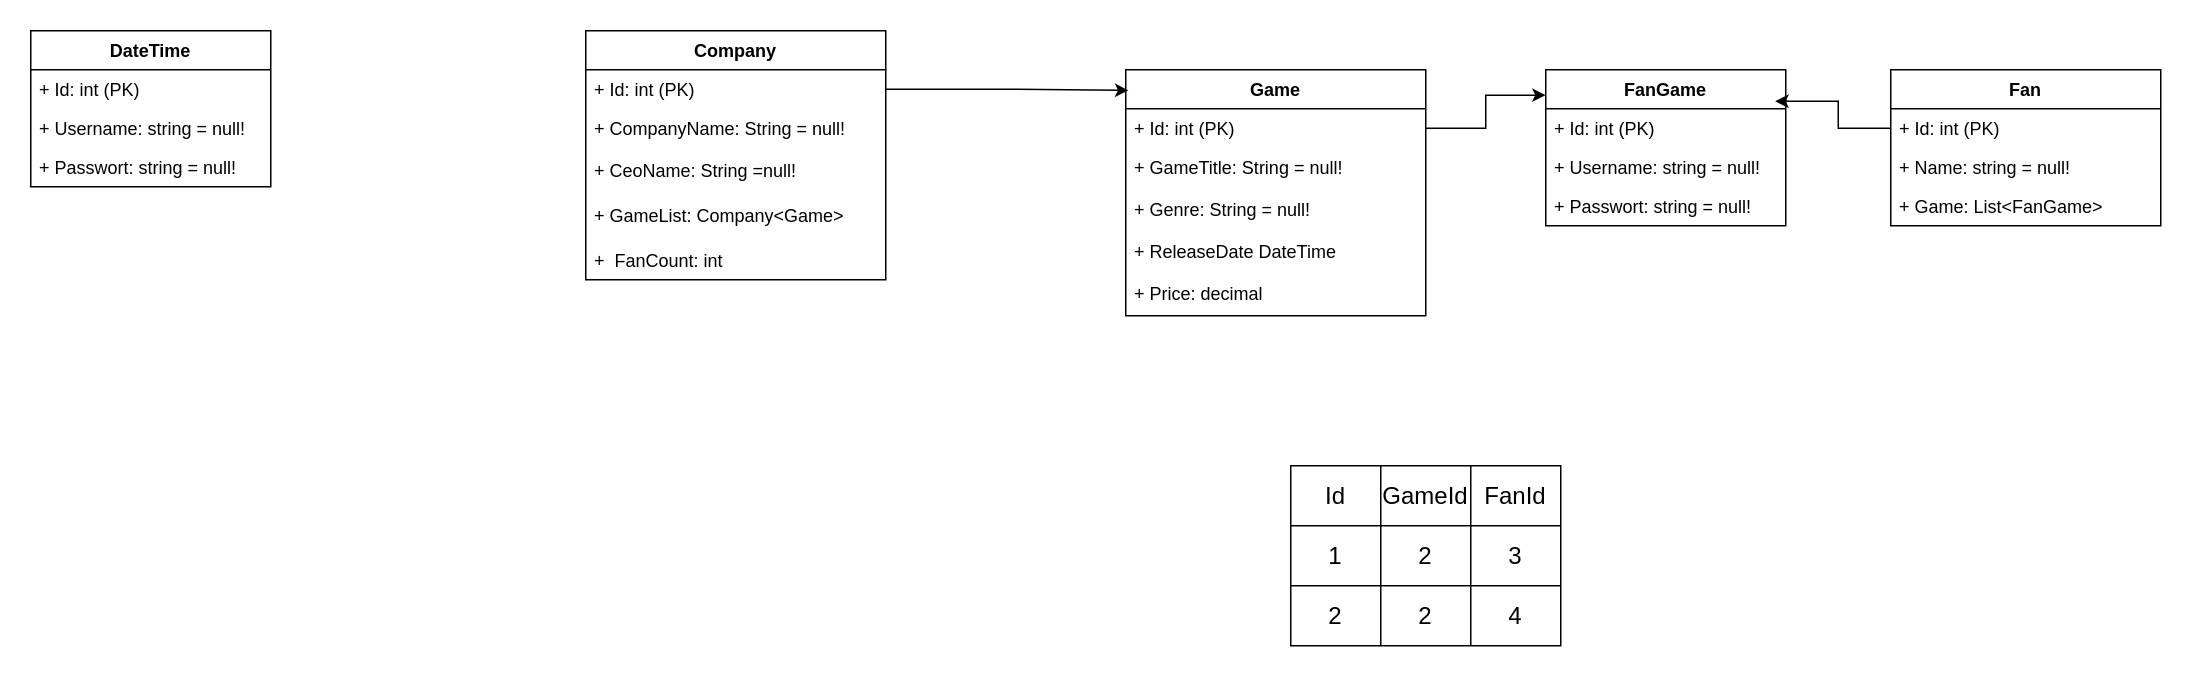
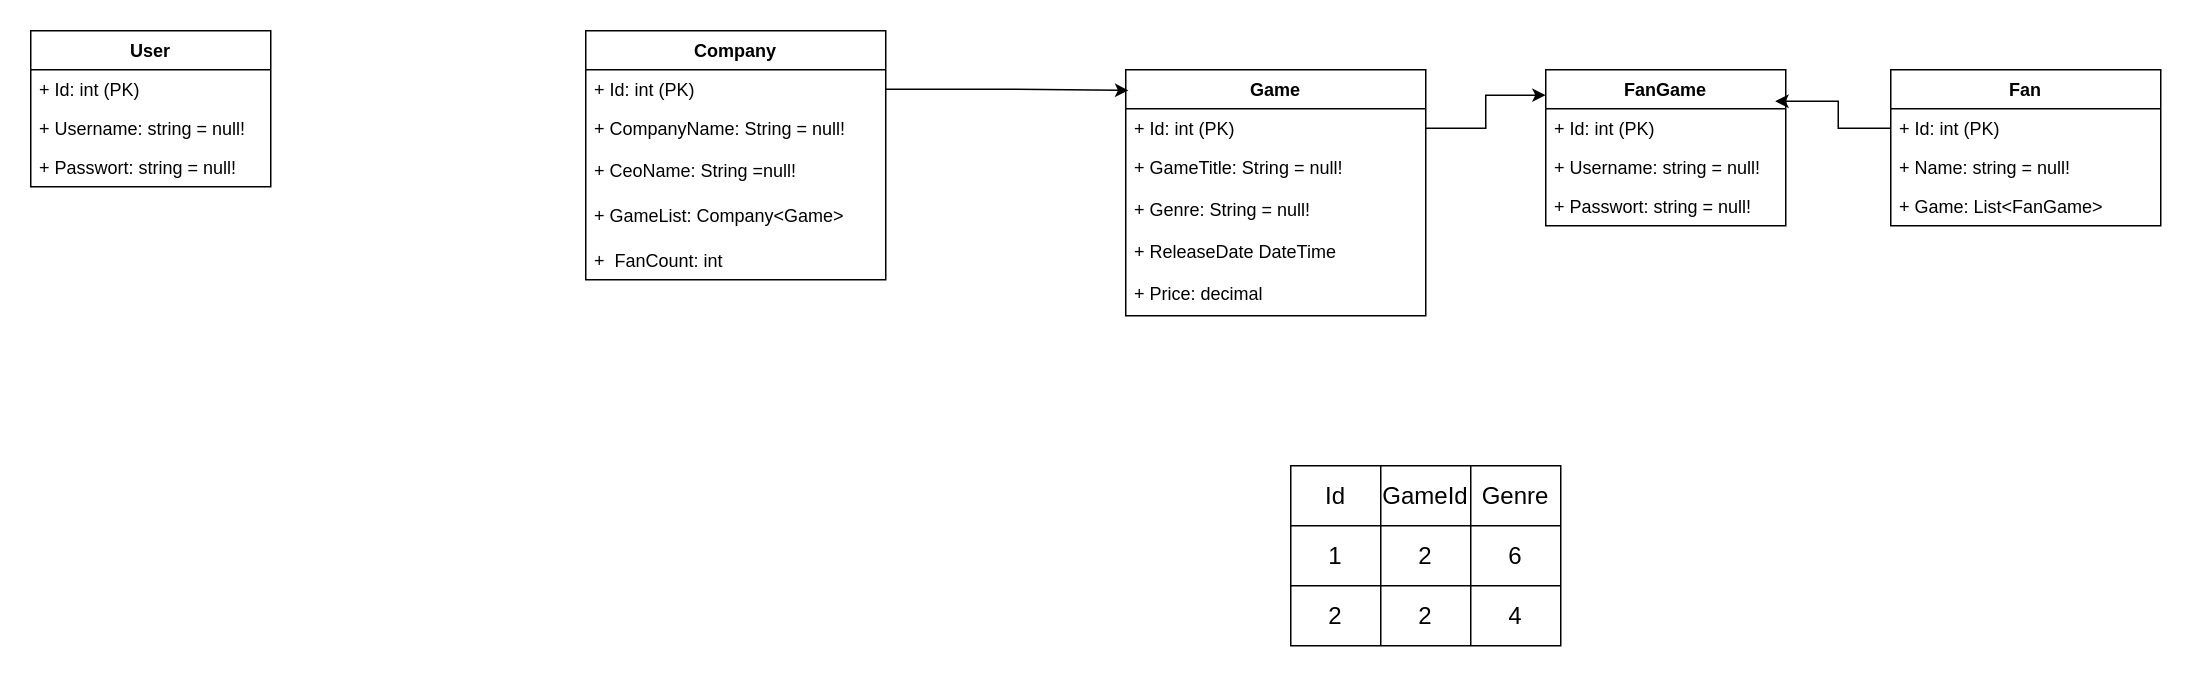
node "DateTime": label "DateTime" -> "User"
node "FanId": label "FanId" -> "Genre"
node "3": label "3" -> "6"
